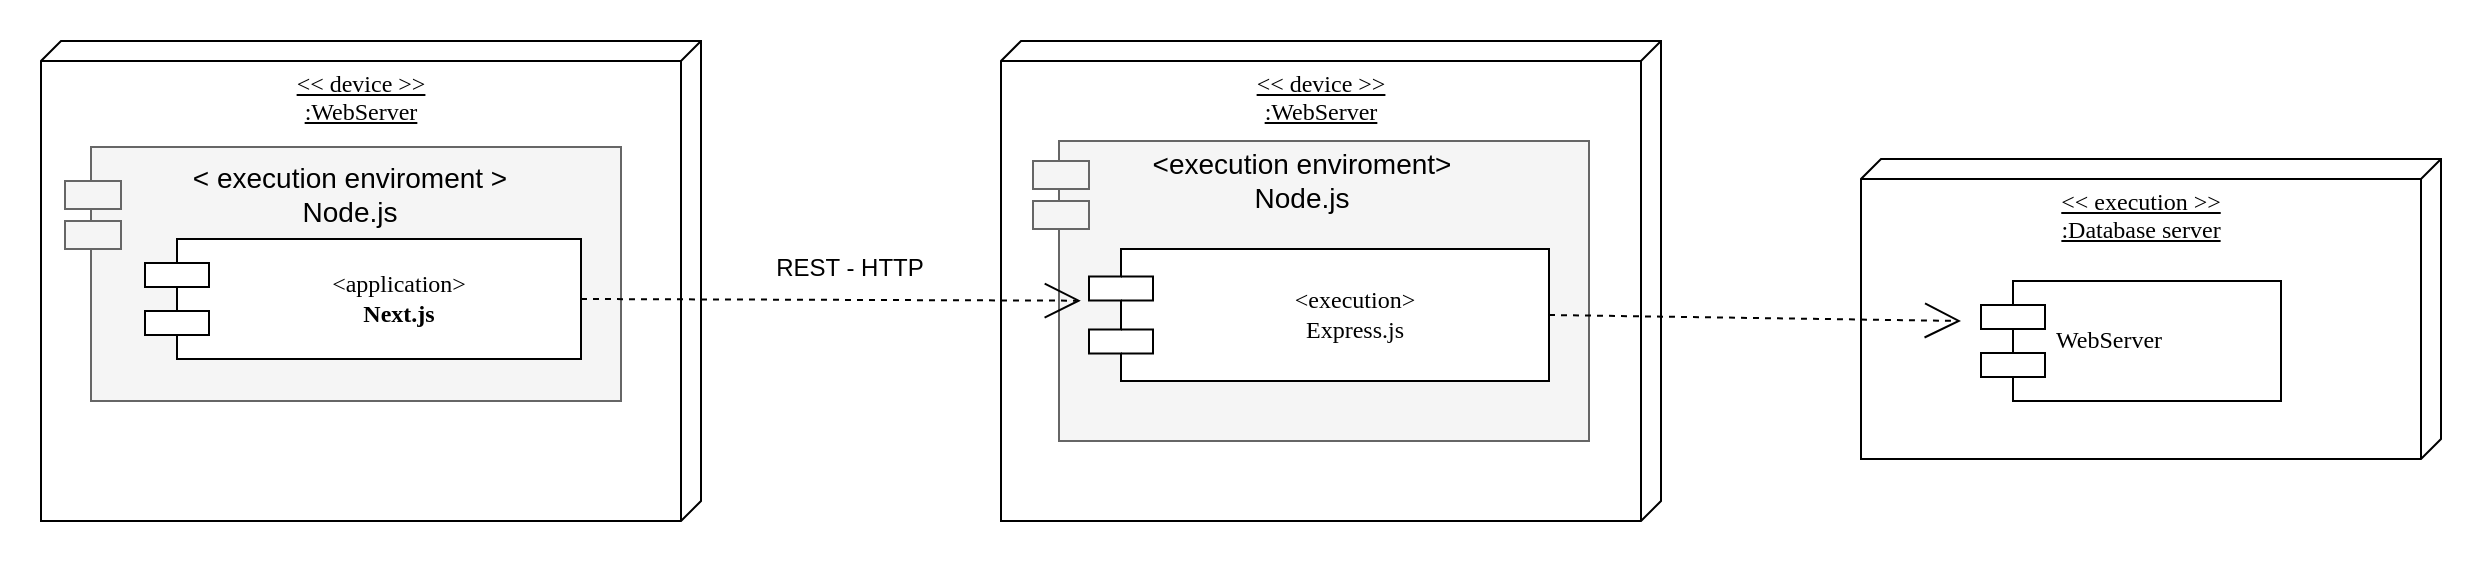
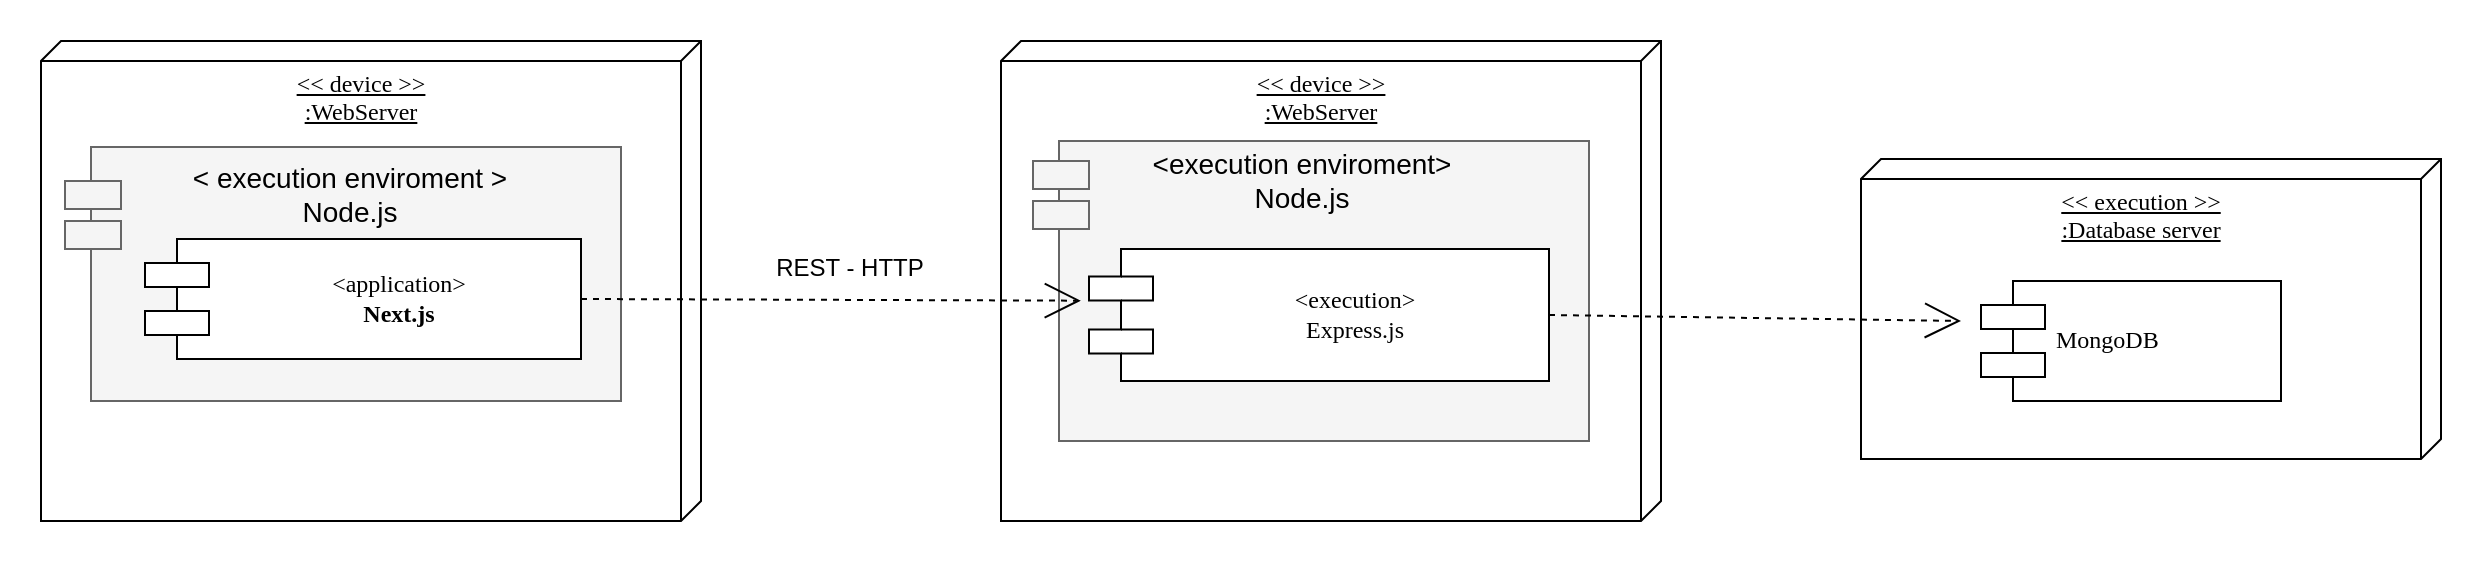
node "WebServer": label "WebServer" -> "MongoDB"
